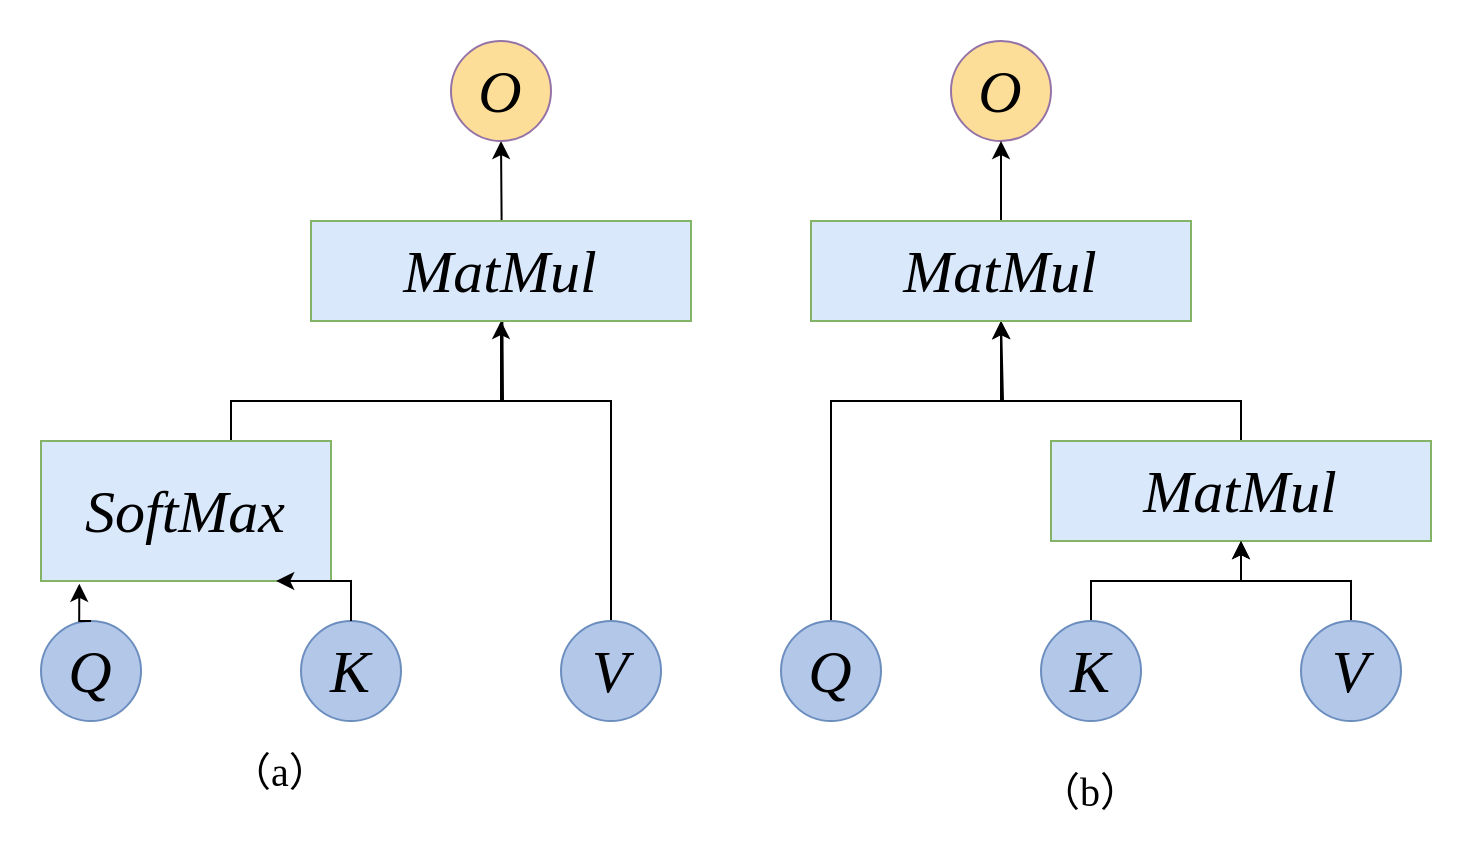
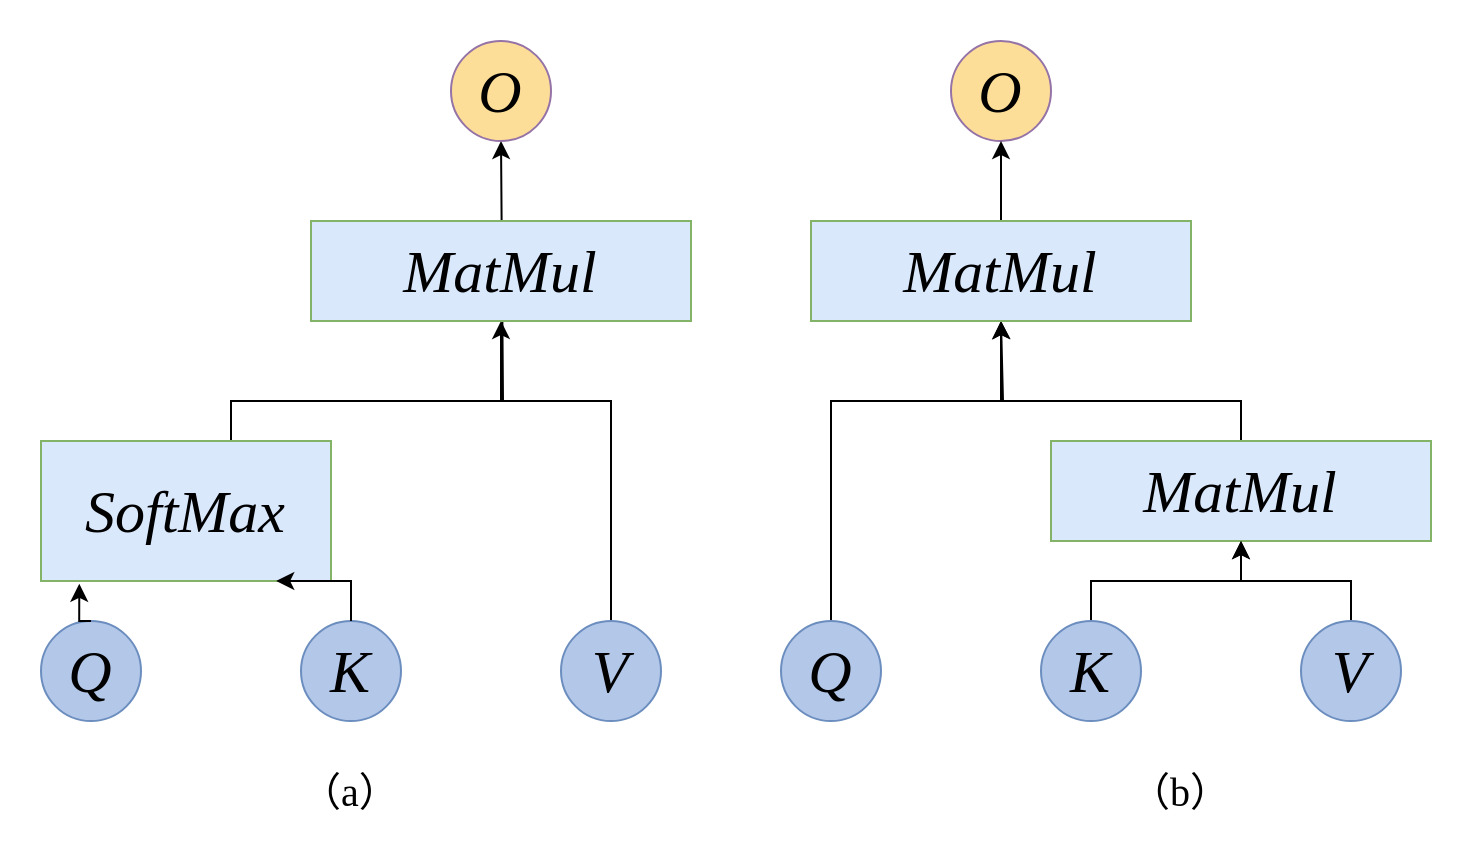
node "（a）": moved (281, 771) -> (351, 791)
node "（b）": moved (1091, 791) -> (1181, 791)
